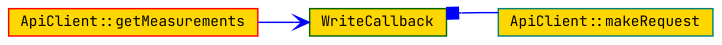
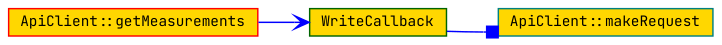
edge "ApiClient::makeRequest" -> "WriteCallback": reversed
